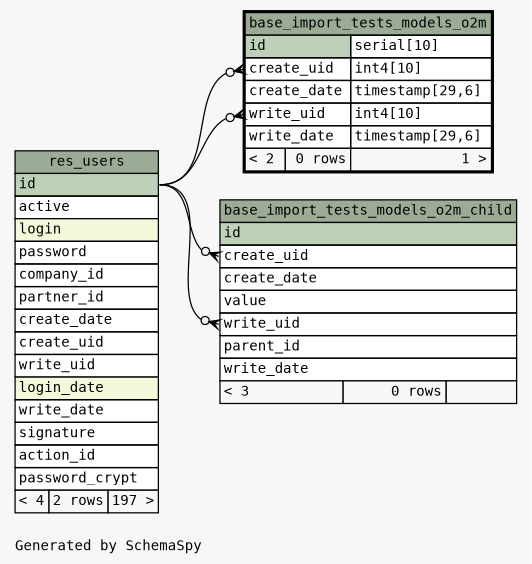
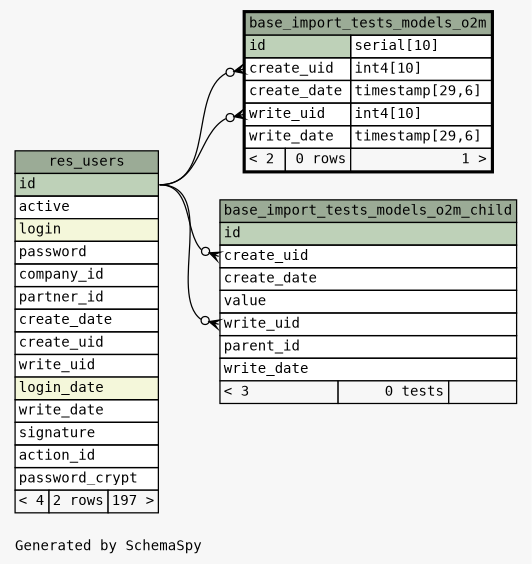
node "base_import_tests_models_o2m_child": text "0 rows" -> "0 tests"
